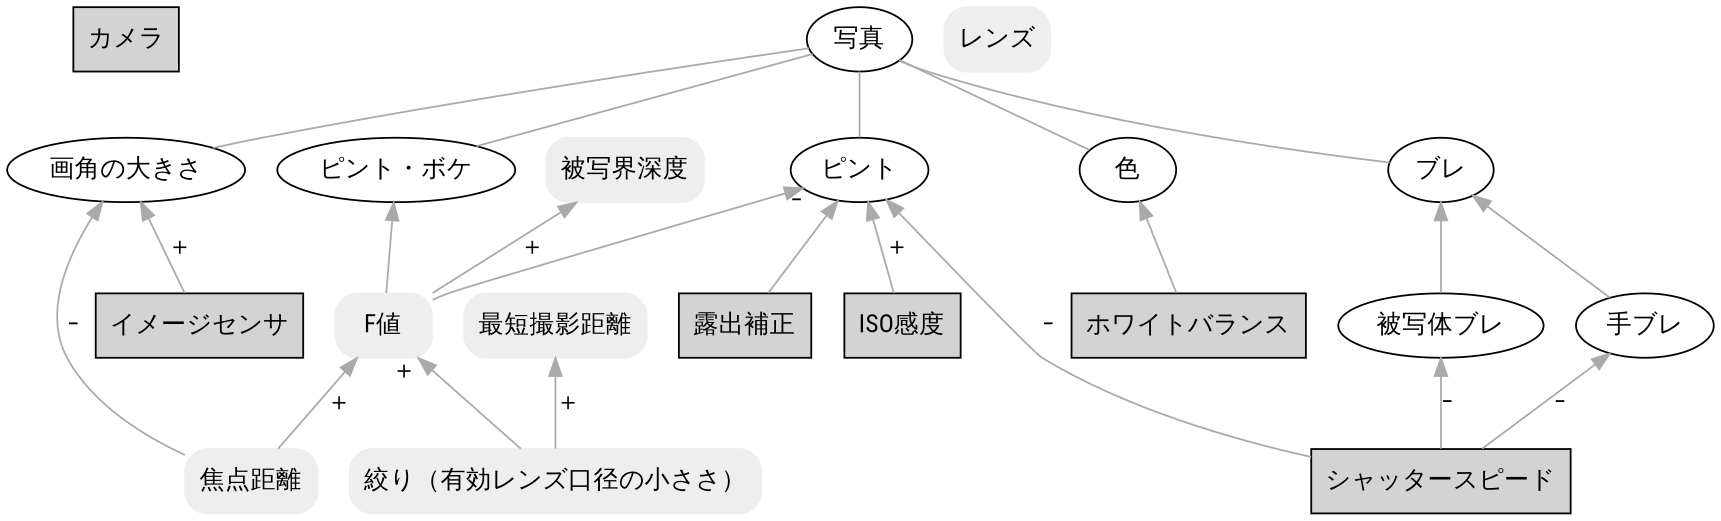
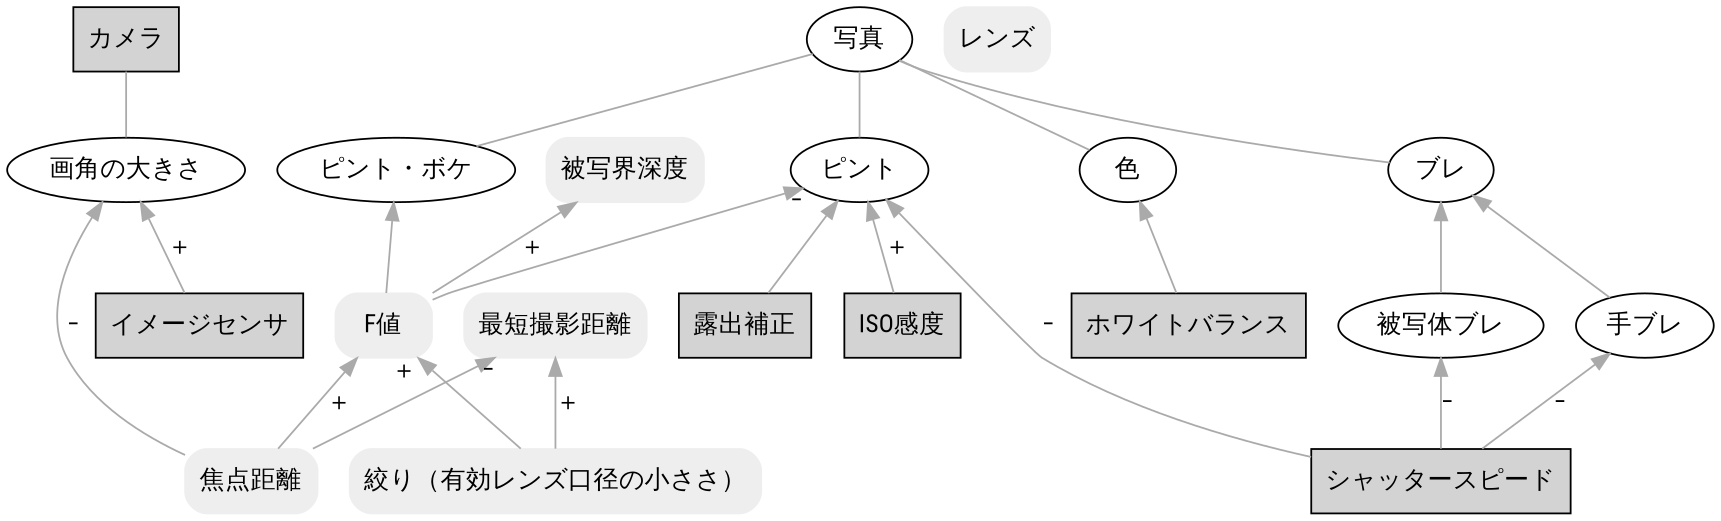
edge "写真" -- "画角の大きさ": now "カメラ" -- "画角の大きさ"
edge "焦点距離" -> "最短撮影距離": added
